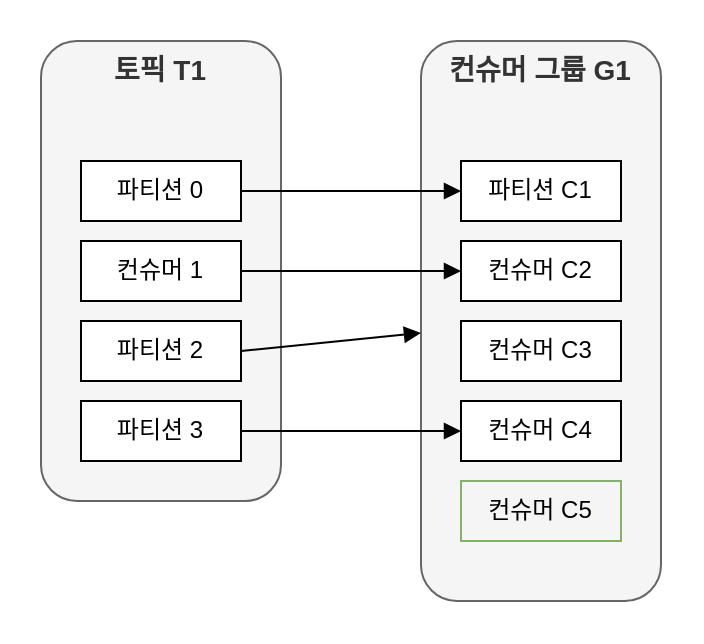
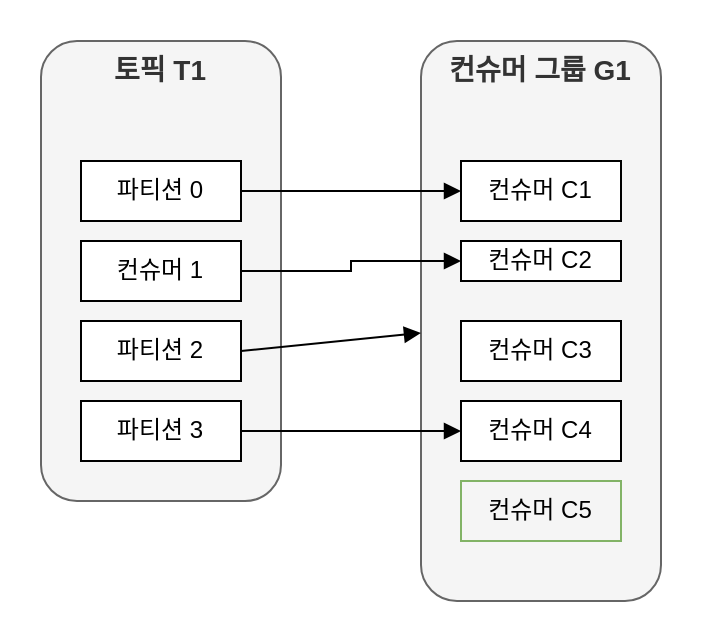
node "파티션 C1": label "파티션 C1" -> "컨슈머 C1"
node "컨슈머 C2": size 160x60 -> 160x40
